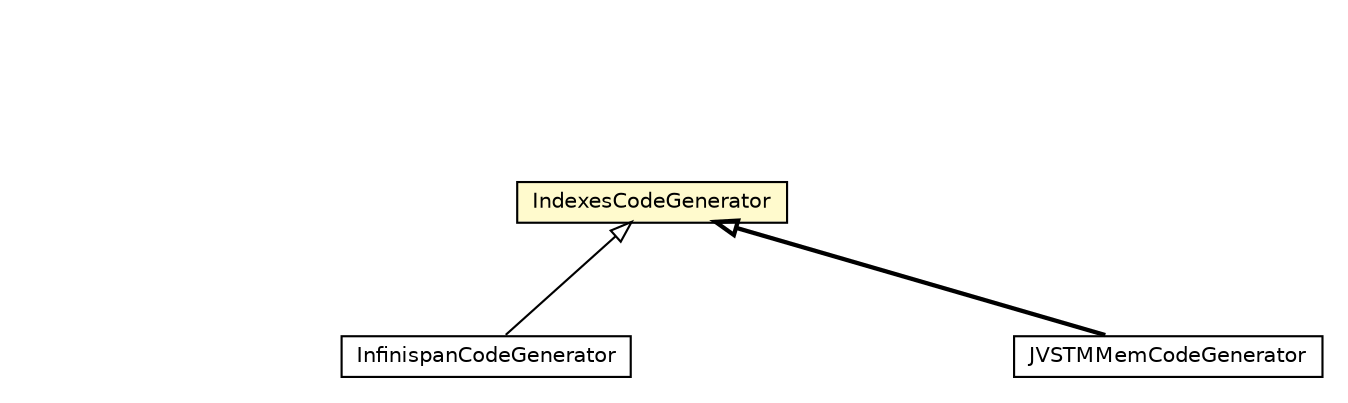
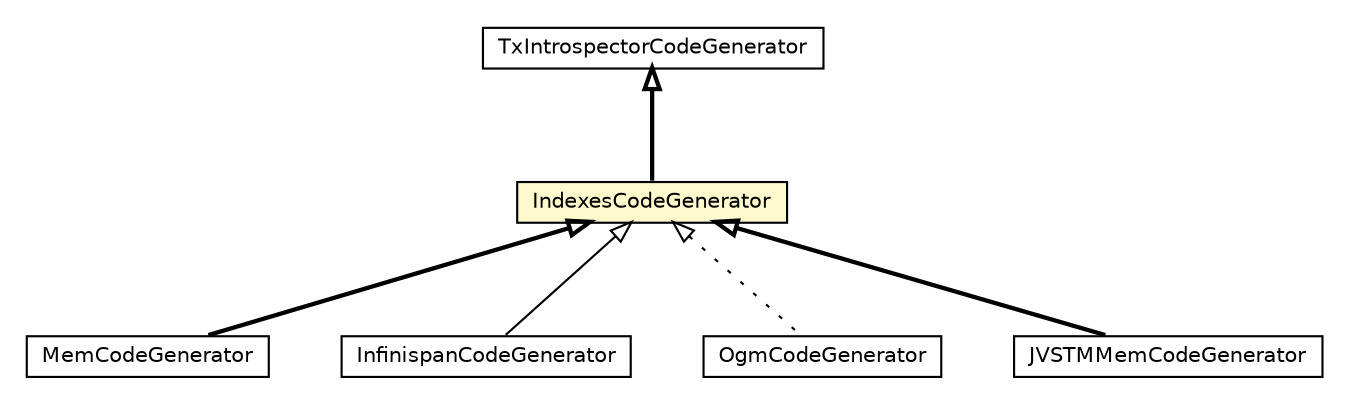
node "TxIntrospectorCodeGenerator": added
node "MemCodeGenerator": added
node "OgmCodeGenerator": added
